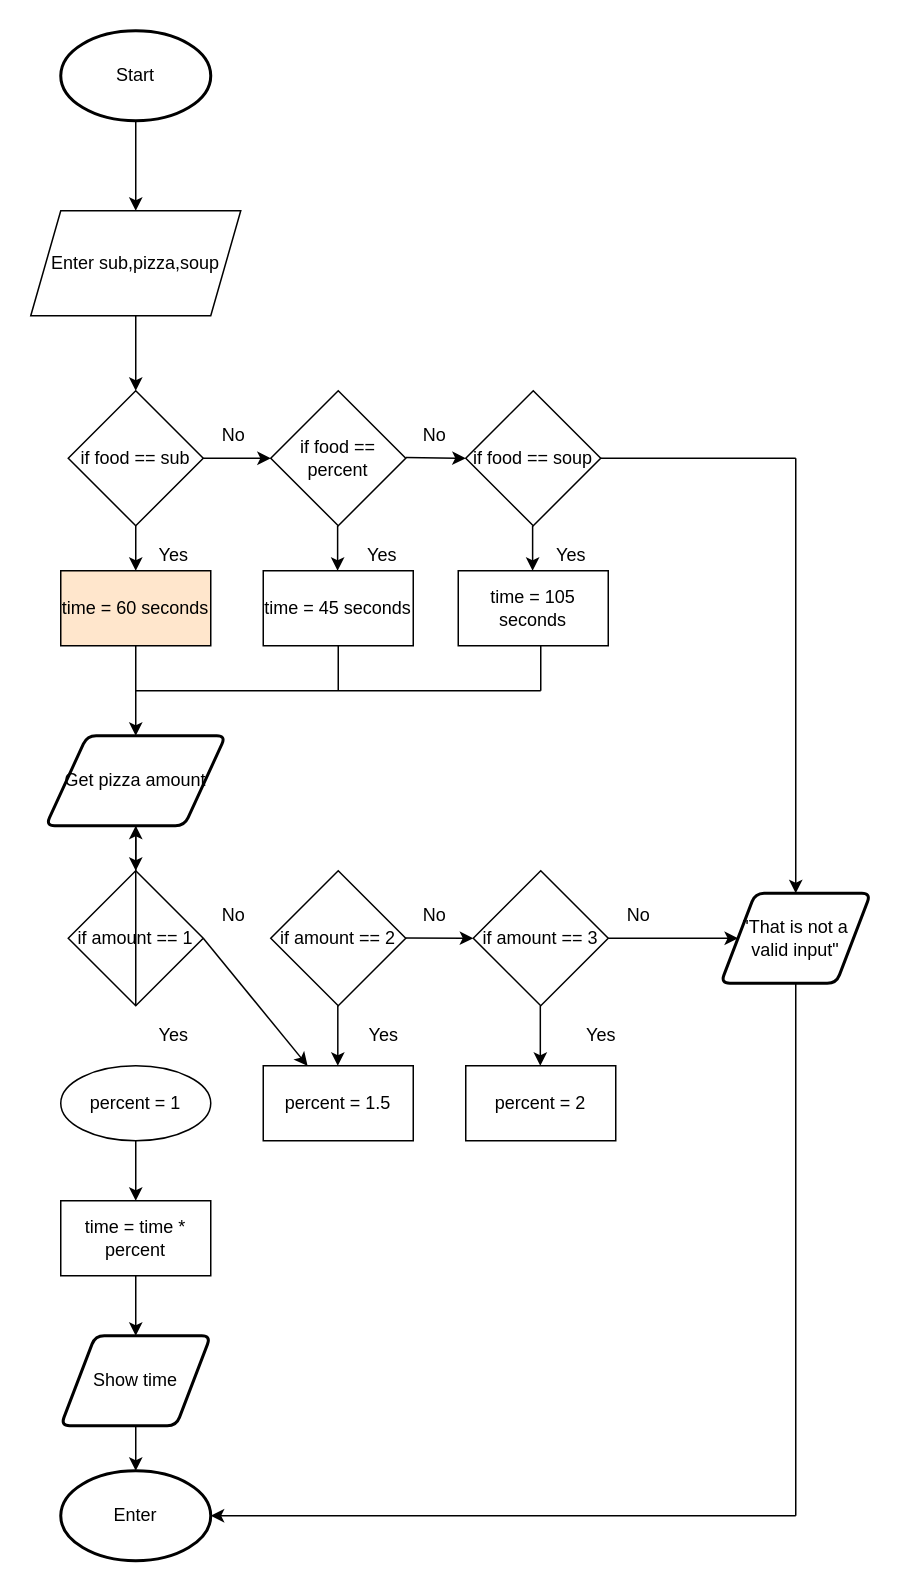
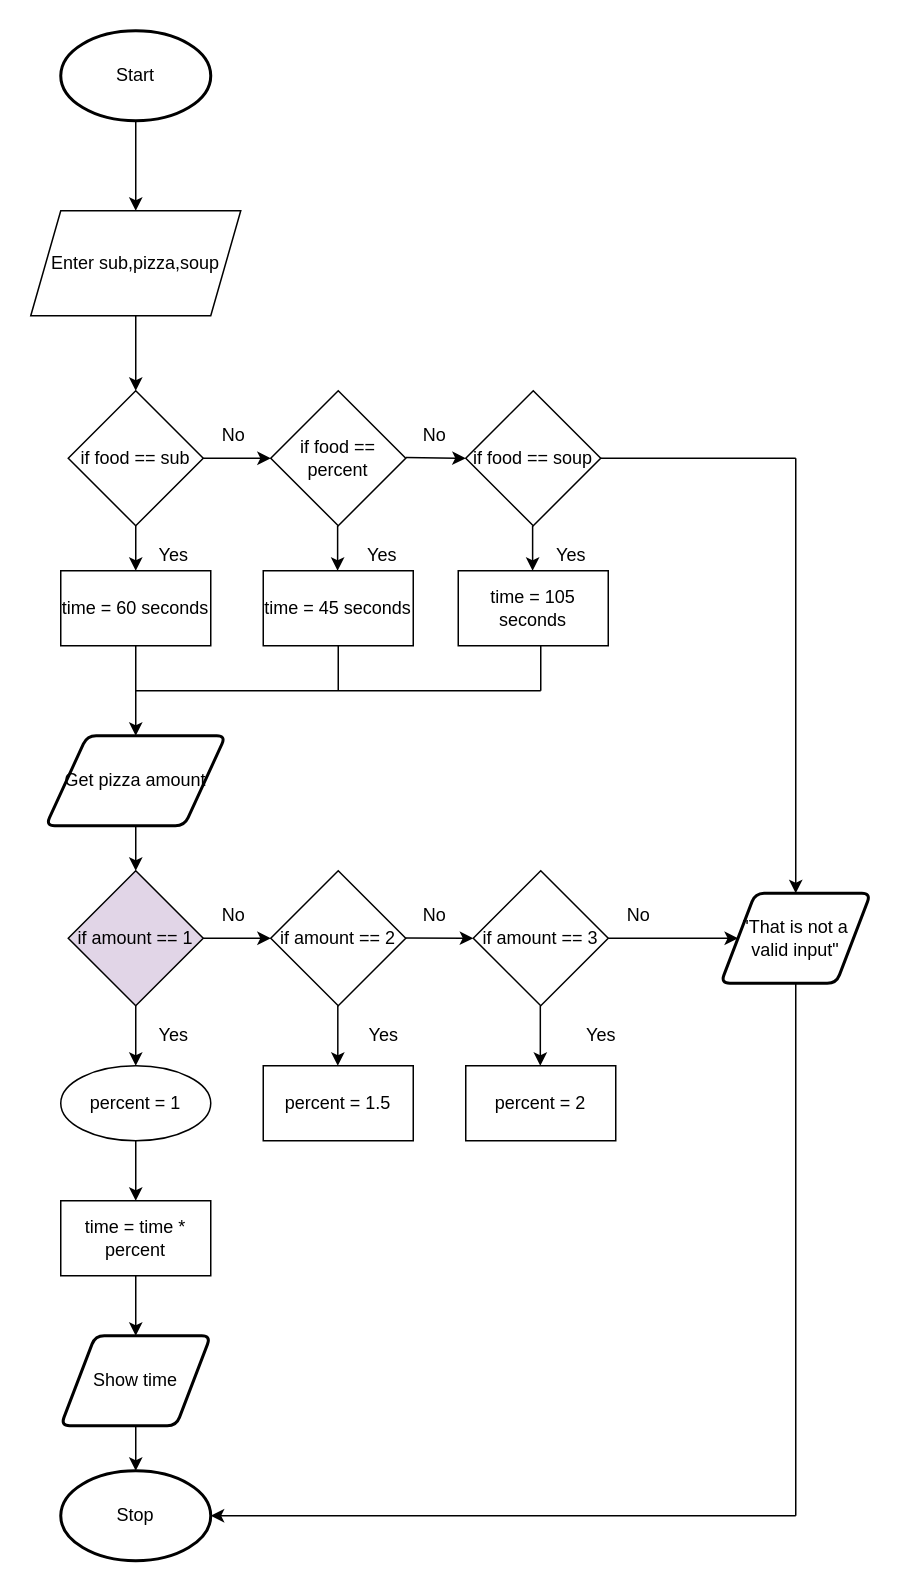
node "time = 60 seconds": fillcolor #ffe6cc -> #ffffff
node "if amount == 1": fillcolor #ffffff -> #e1d5e7
edge "if amount == 1" -> "Get pizza amount": now "if amount == 1" -> "percent = 1"
edge "if amount == 1" -> "percent = 1.5": now "if amount == 1" -> "if amount == 2"
node "Enter": label "Enter" -> "Stop"
